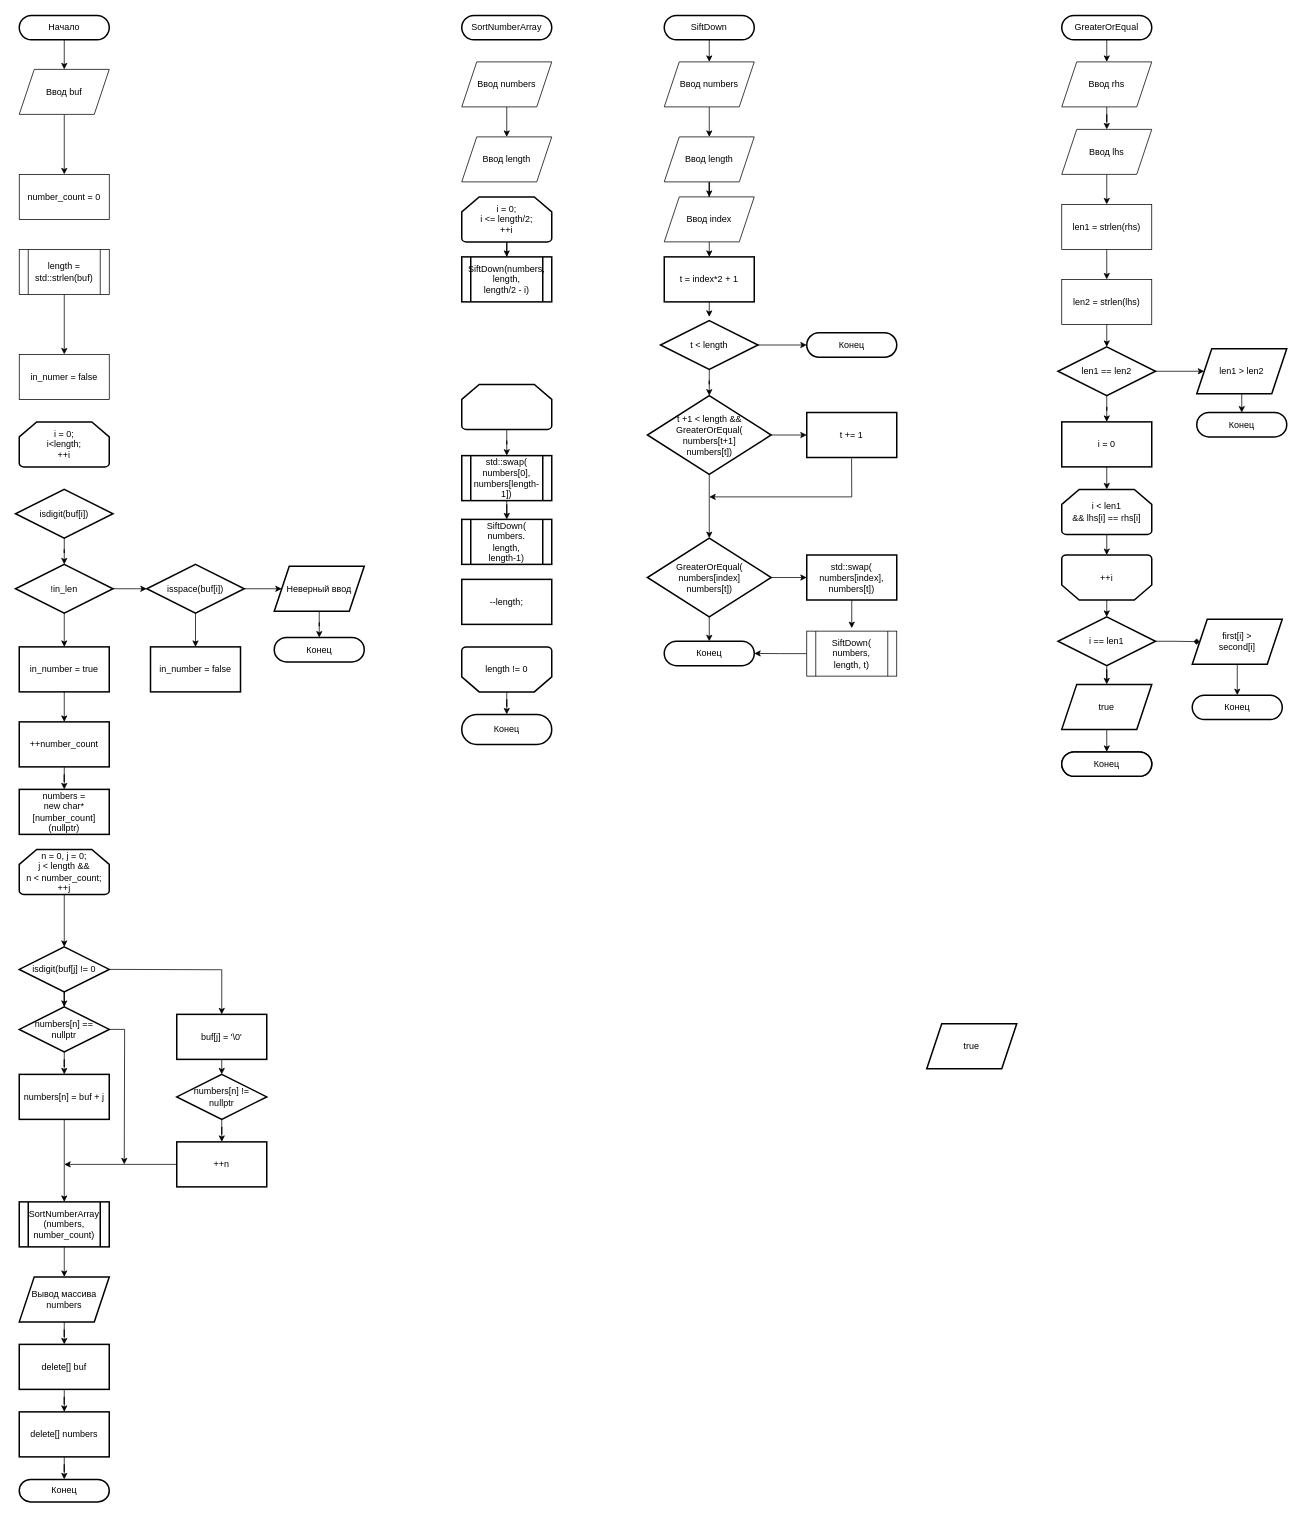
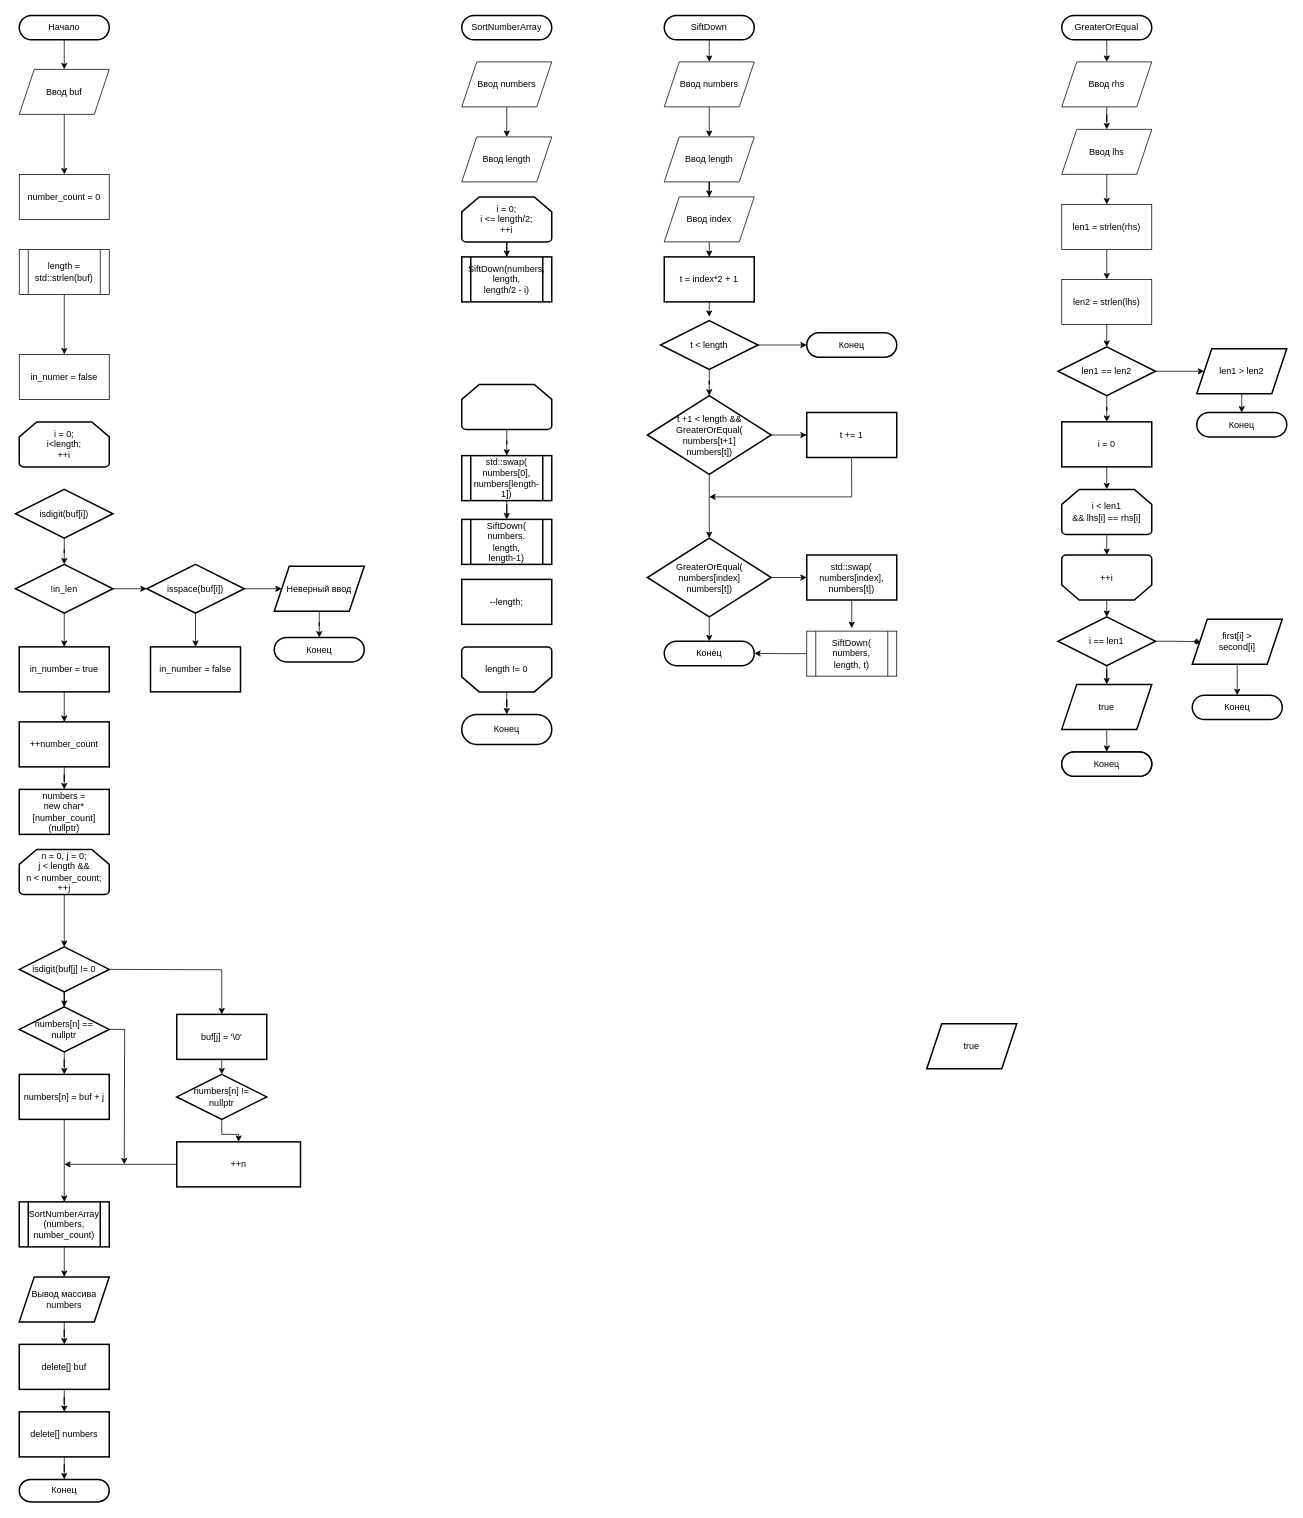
node "++n": size 90x45 -> 124x45
